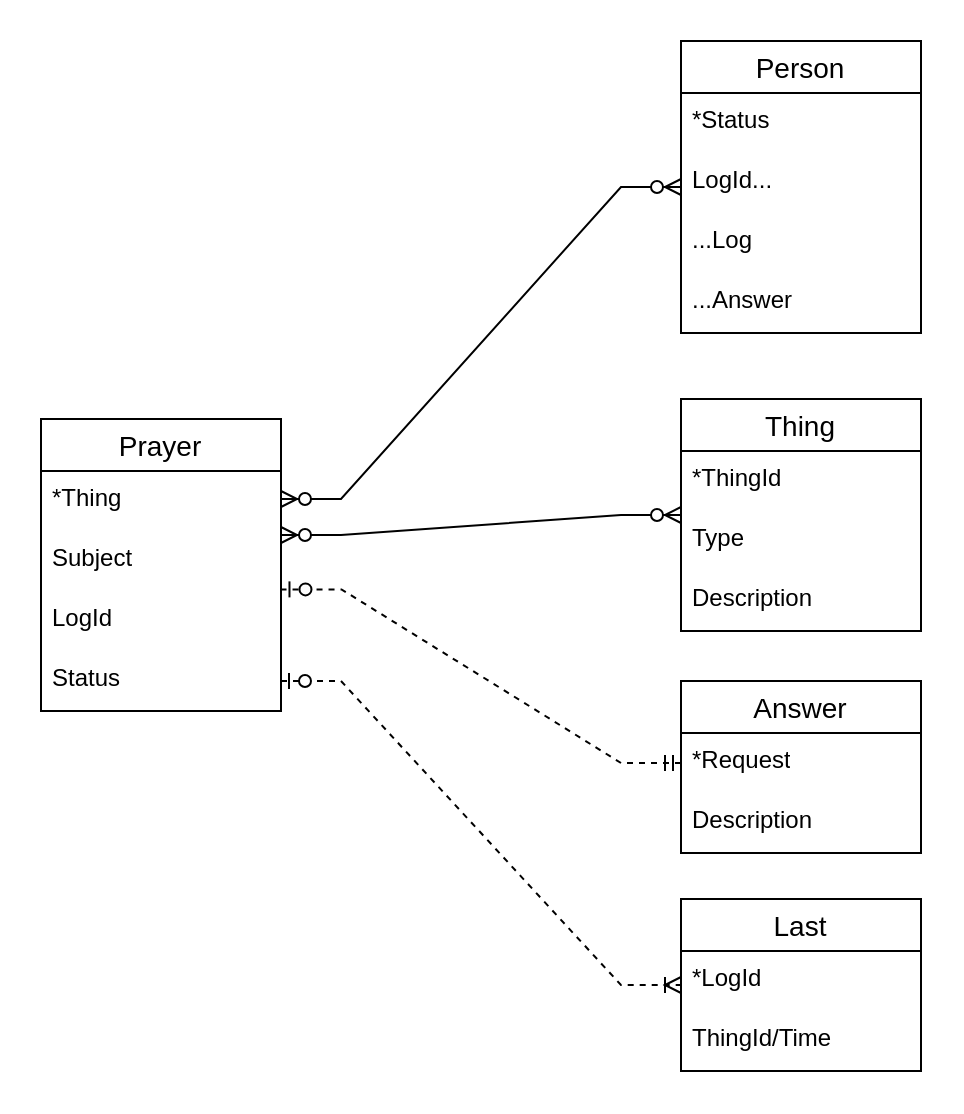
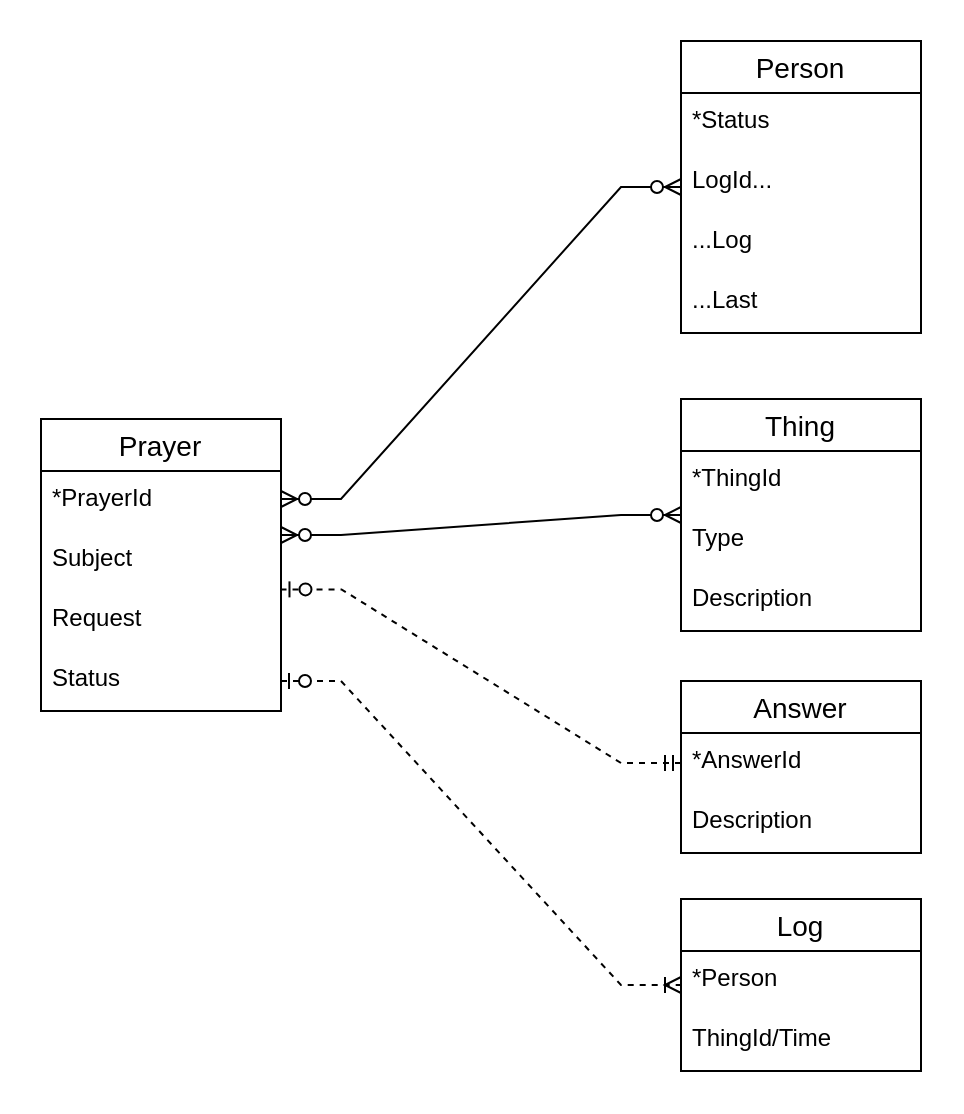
node "...Answer": label "...Answer" -> "...Last"
node "*Thing": label "*Thing" -> "*PrayerId"
node "LogId": label "LogId" -> "Request"
node "*Request": label "*Request" -> "*AnswerId"
node "Last": label "Last" -> "Log"
node "*LogId": label "*LogId" -> "*Person"
